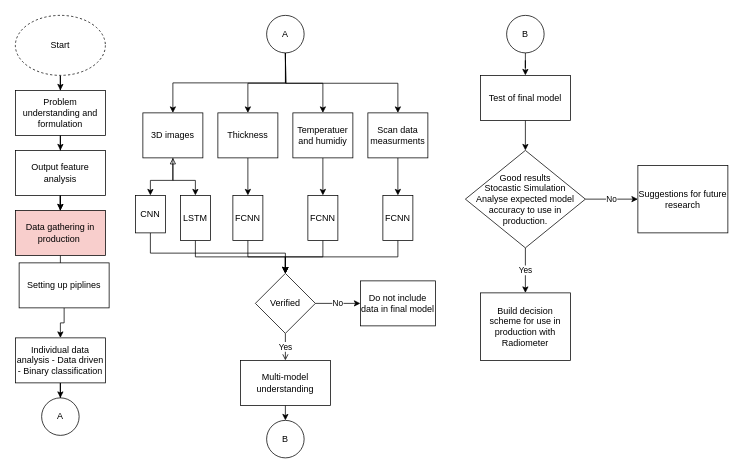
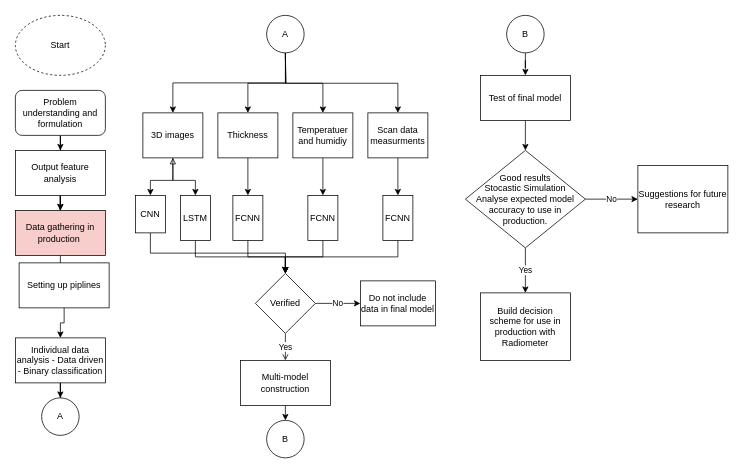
edge "Start" -> "Problem understanding and formulation": removed
node "Problem understanding and formulation": shape rectangle -> rounded rectangle
node "Multi-model understanding": label "Multi-model understanding" -> "Multi-model construction"
